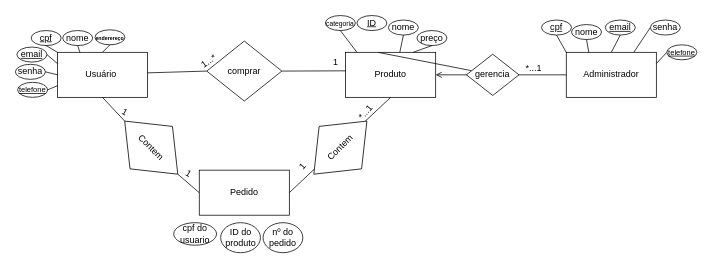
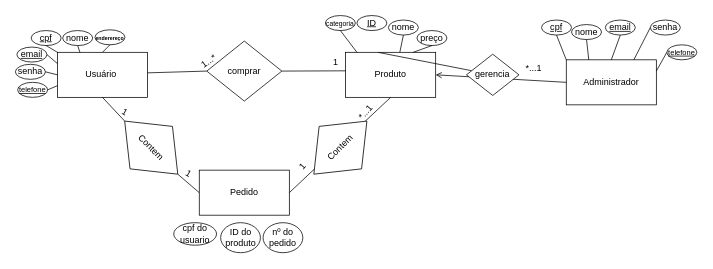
node "Administrador": moved (611, 75) -> (611, 82)
